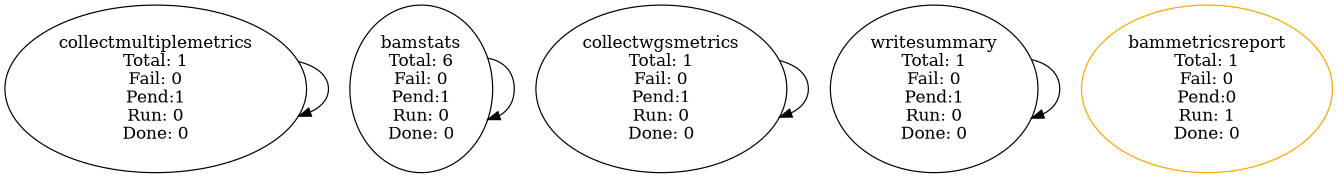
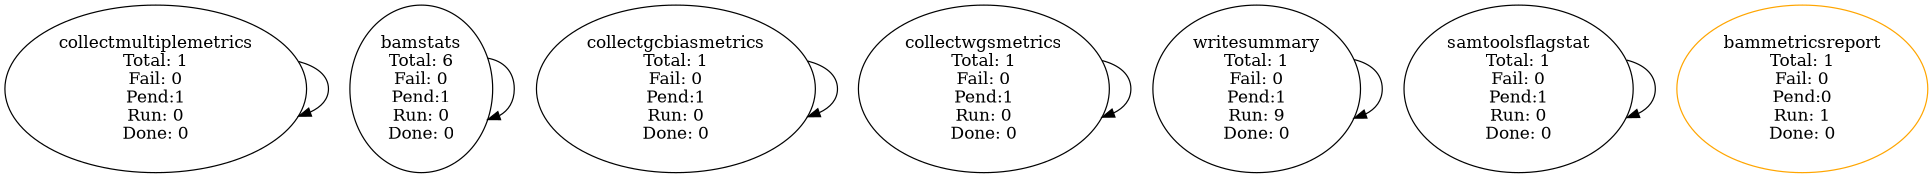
node "collectgcbiasmetrics Total: 1 Fail: 0 Pend:1 Run: 0 Done: 0": added
node "writesummary Total: 1 Fail: 0 Pend:1 Run: 0 Done: 0": label "writesummary Total: 1 Fail: 0 Pend:1 Run: 0 Done: 0" -> "writesummary Total: 1 Fail: 0 Pend:1 Run: 9 Done: 0"
node "samtoolsflagstat Total: 1 Fail: 0 Pend:1 Run: 0 Done: 0": added
